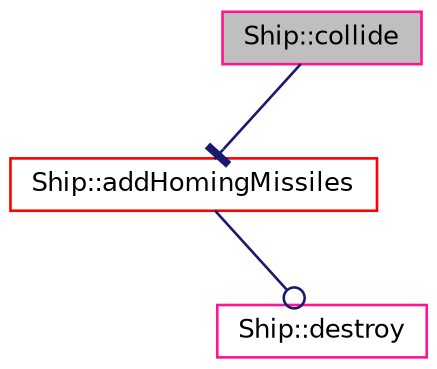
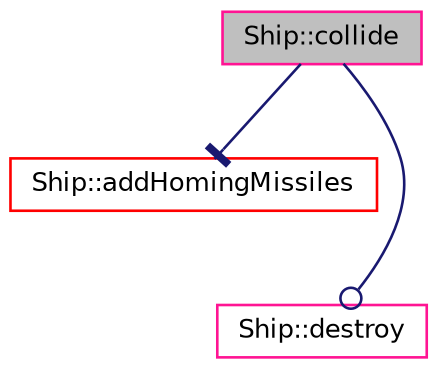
edge "Ship::addHomingMissiles" -> "Ship::destroy": now "Ship::collide" -> "Ship::destroy"
